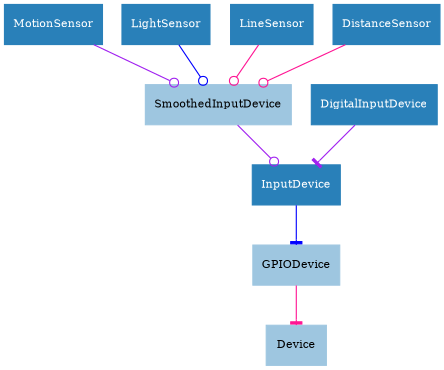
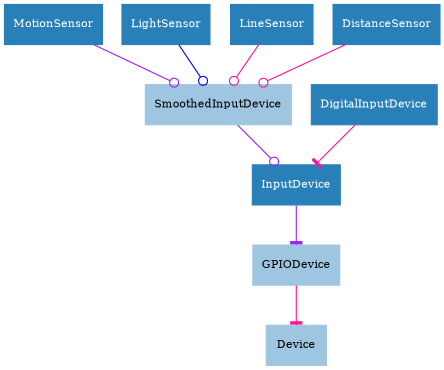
edge "DigitalInputDevice" -> "InputDevice": color purple -> deeppink
edge "InputDevice" -> "GPIODevice": color blue -> purple
